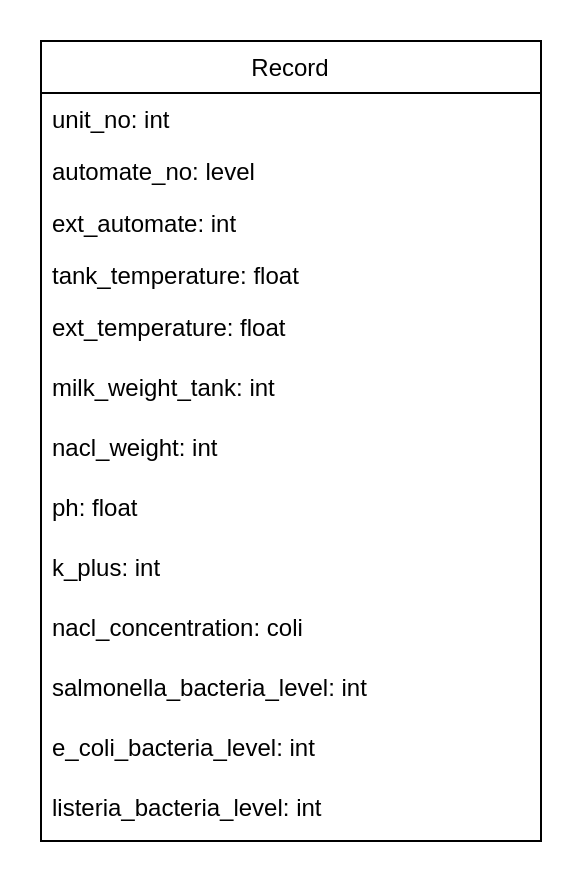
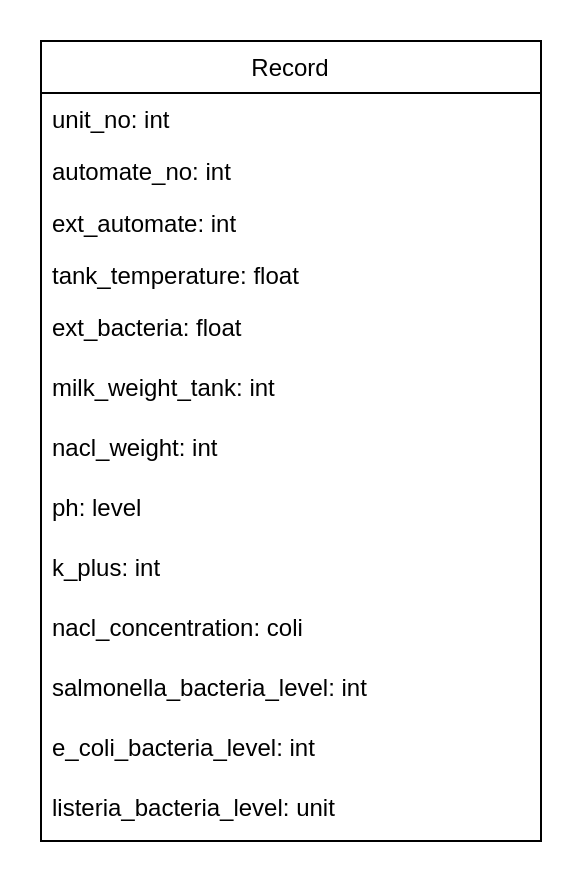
node "automate_no: level": label "automate_no: level" -> "automate_no: int"
node "ext_temperature: float": label "ext_temperature: float" -> "ext_bacteria: float"
node "ph: float": label "ph: float" -> "ph: level"
node "listeria_bacteria_level: int": label "listeria_bacteria_level: int" -> "listeria_bacteria_level: unit"
